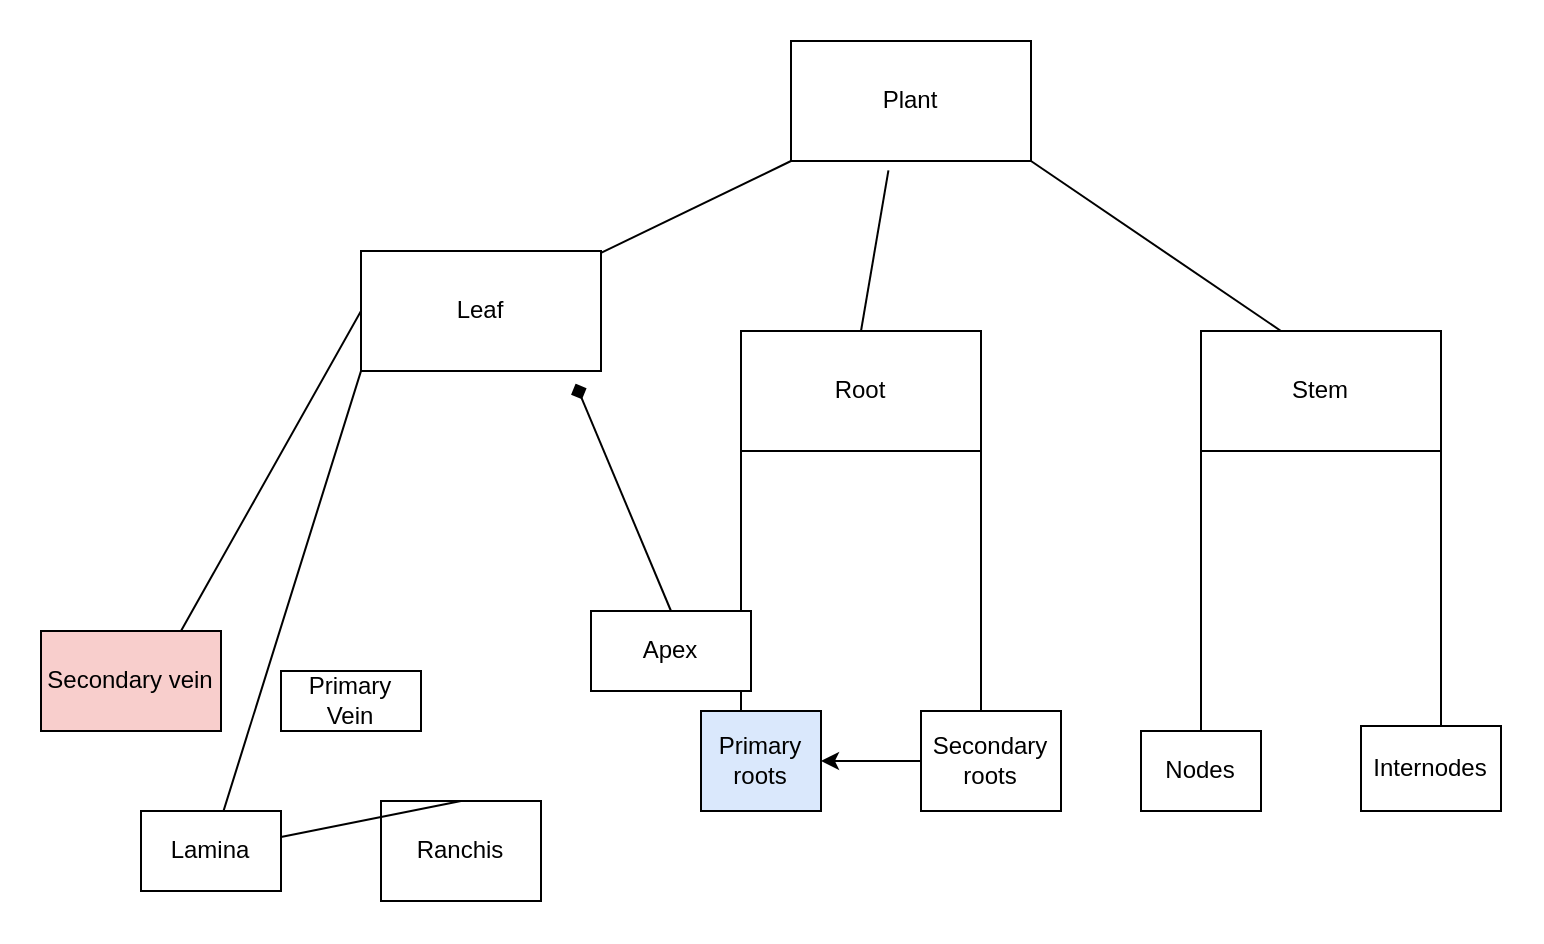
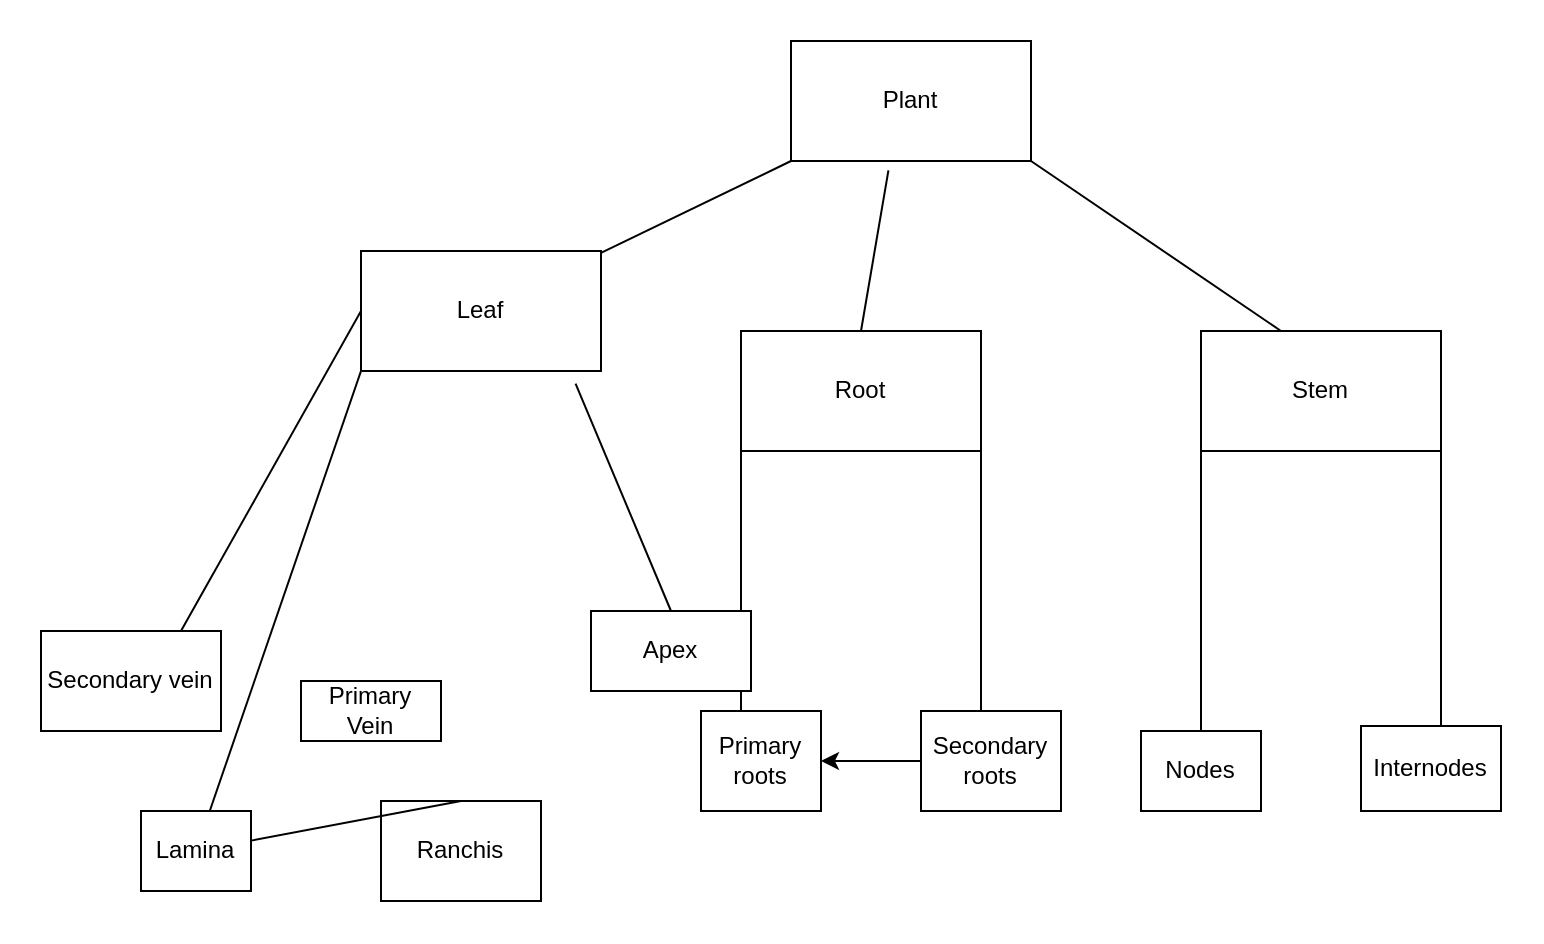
edge "Apex" -> "Leaf": arrowhead diamond -> none
node "Secondary vein": fillcolor #f8cecc -> #ffffff
node "Primary Vein": moved (351, 701) -> (371, 711)
node "Primary roots": fillcolor #dae8fc -> #ffffff
node "Lamina": size 140x80 -> 110x80
